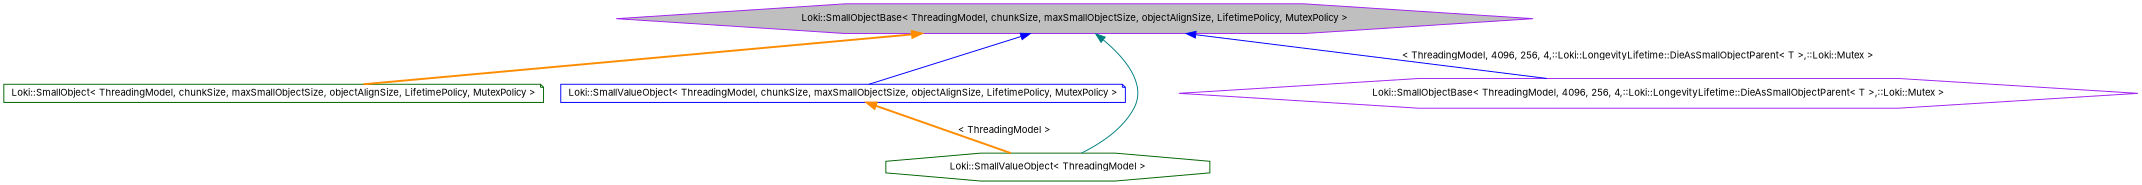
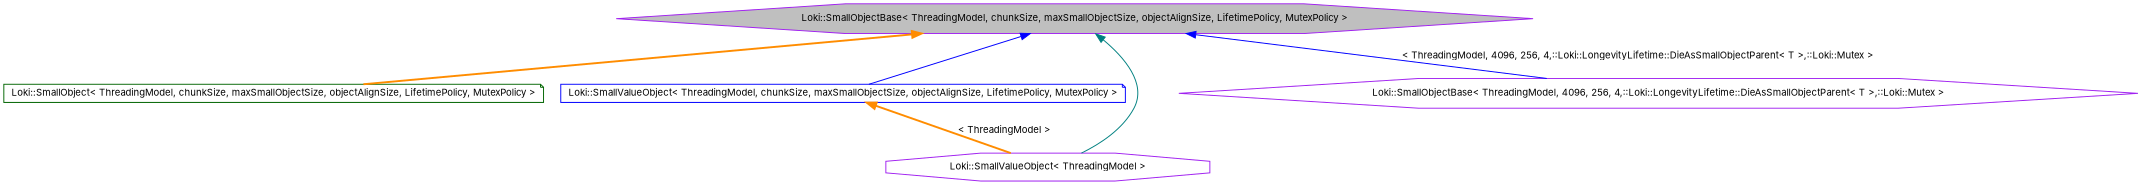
node "Loki::SmallValueObject< ThreadingModel >": color darkgreen -> purple
